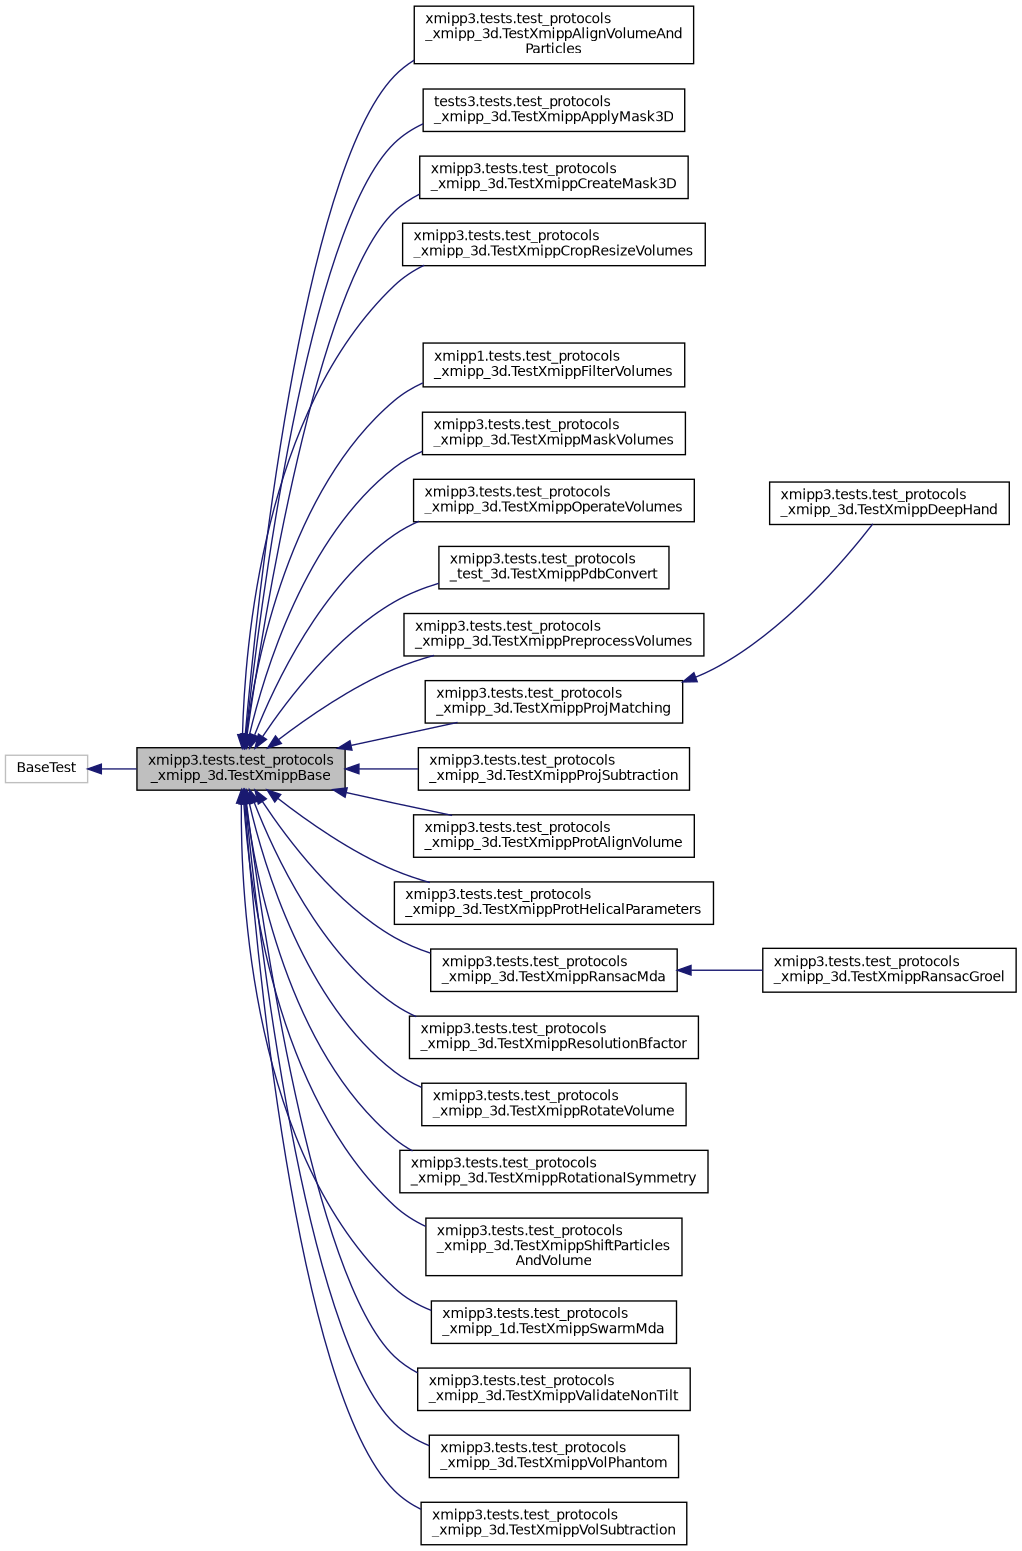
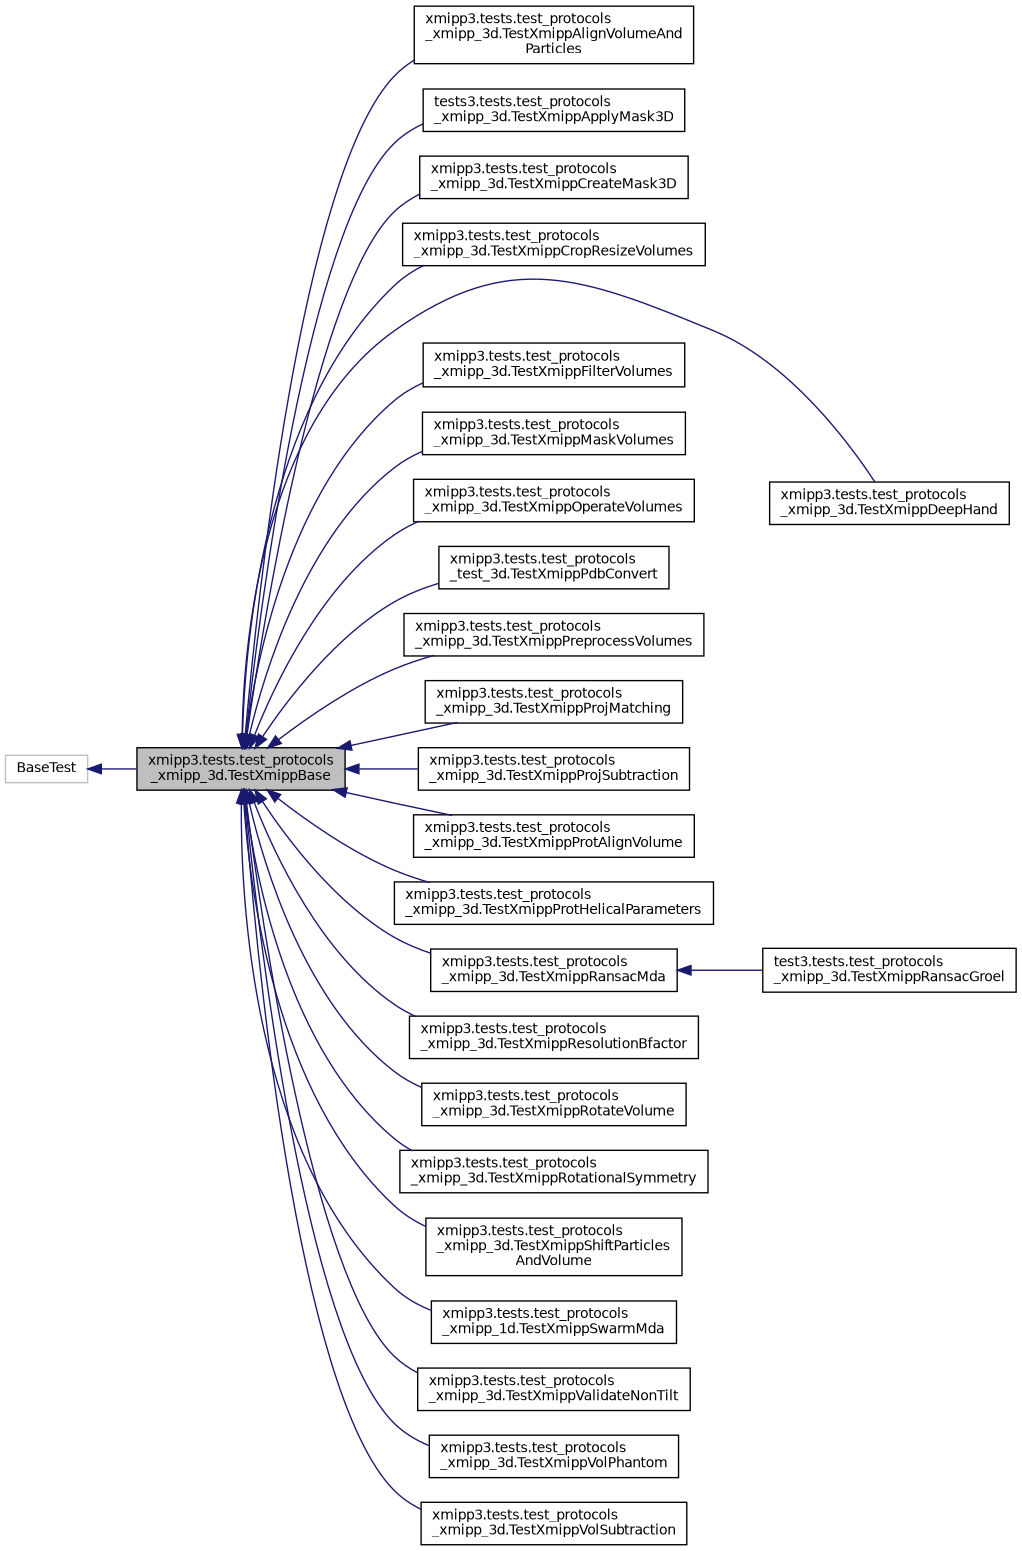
node "xmipp1.tests.test_protocols _xmipp_3d.TestXmippFilterVolumes": label "xmipp1.tests.test_protocols _xmipp_3d.TestXmippFilterVolumes" -> "xmipp3.tests.test_protocols _xmipp_3d.TestXmippFilterVolumes"
edge "xmipp3.tests.test_protocols _xmipp_3d.TestXmippDeepHand" -> "xmipp3.tests.test_protocols _xmipp_3d.TestXmippProjMatching": now "xmipp3.tests.test_protocols _xmipp_3d.TestXmippDeepHand" -> "xmipp3.tests.test_protocols _xmipp_3d.TestXmippBase"
node "xmipp3.tests.test_protocols _xmipp_3d.TestXmippRansacGroel": label "xmipp3.tests.test_protocols _xmipp_3d.TestXmippRansacGroel" -> "test3.tests.test_protocols _xmipp_3d.TestXmippRansacGroel"
